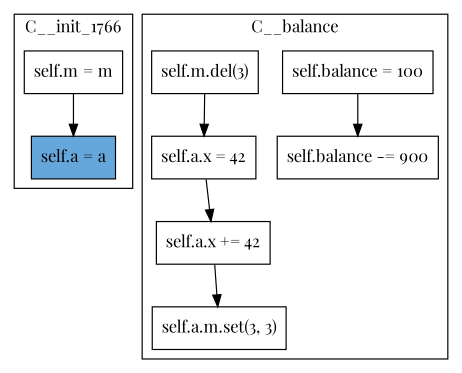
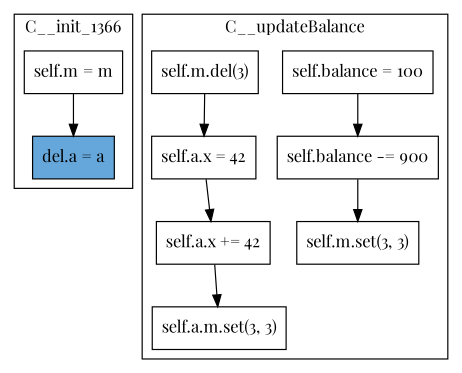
cluster "C__init_1766": label "C__init_1766" -> "C__init_1366"
cluster "C__balance": label "C__balance" -> "C__updateBalance"
node "self.a = a": label "self.a = a" -> "del.a = a"
node "self.m.set(3, 3)": added
